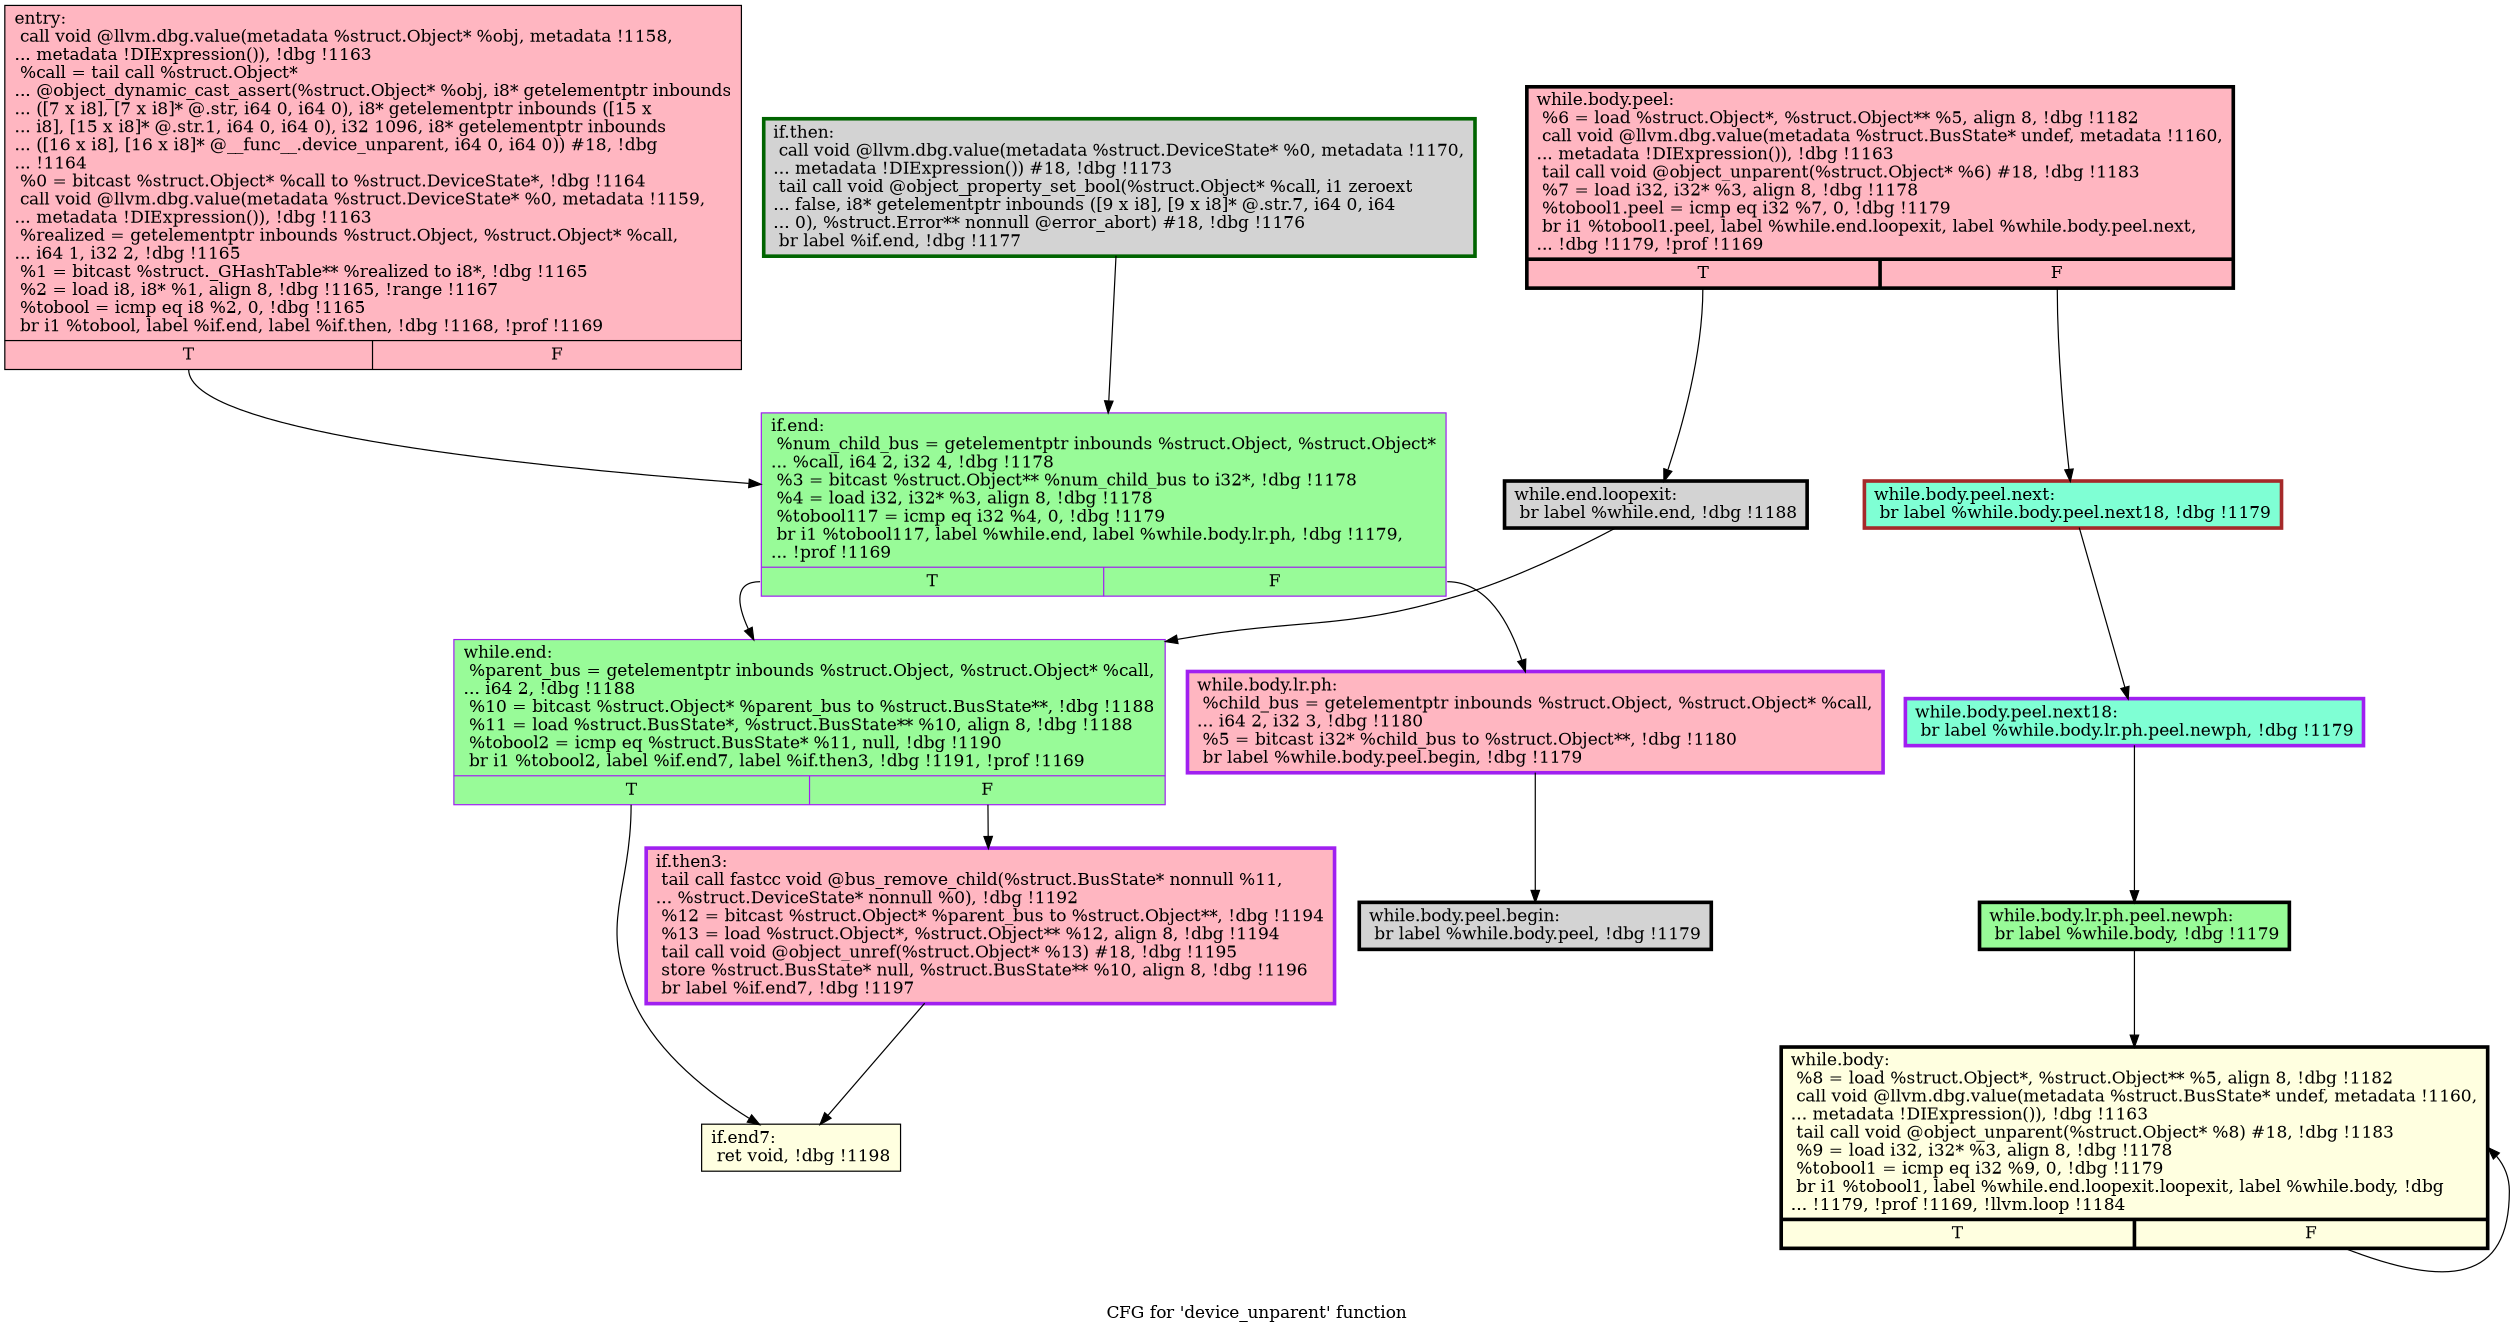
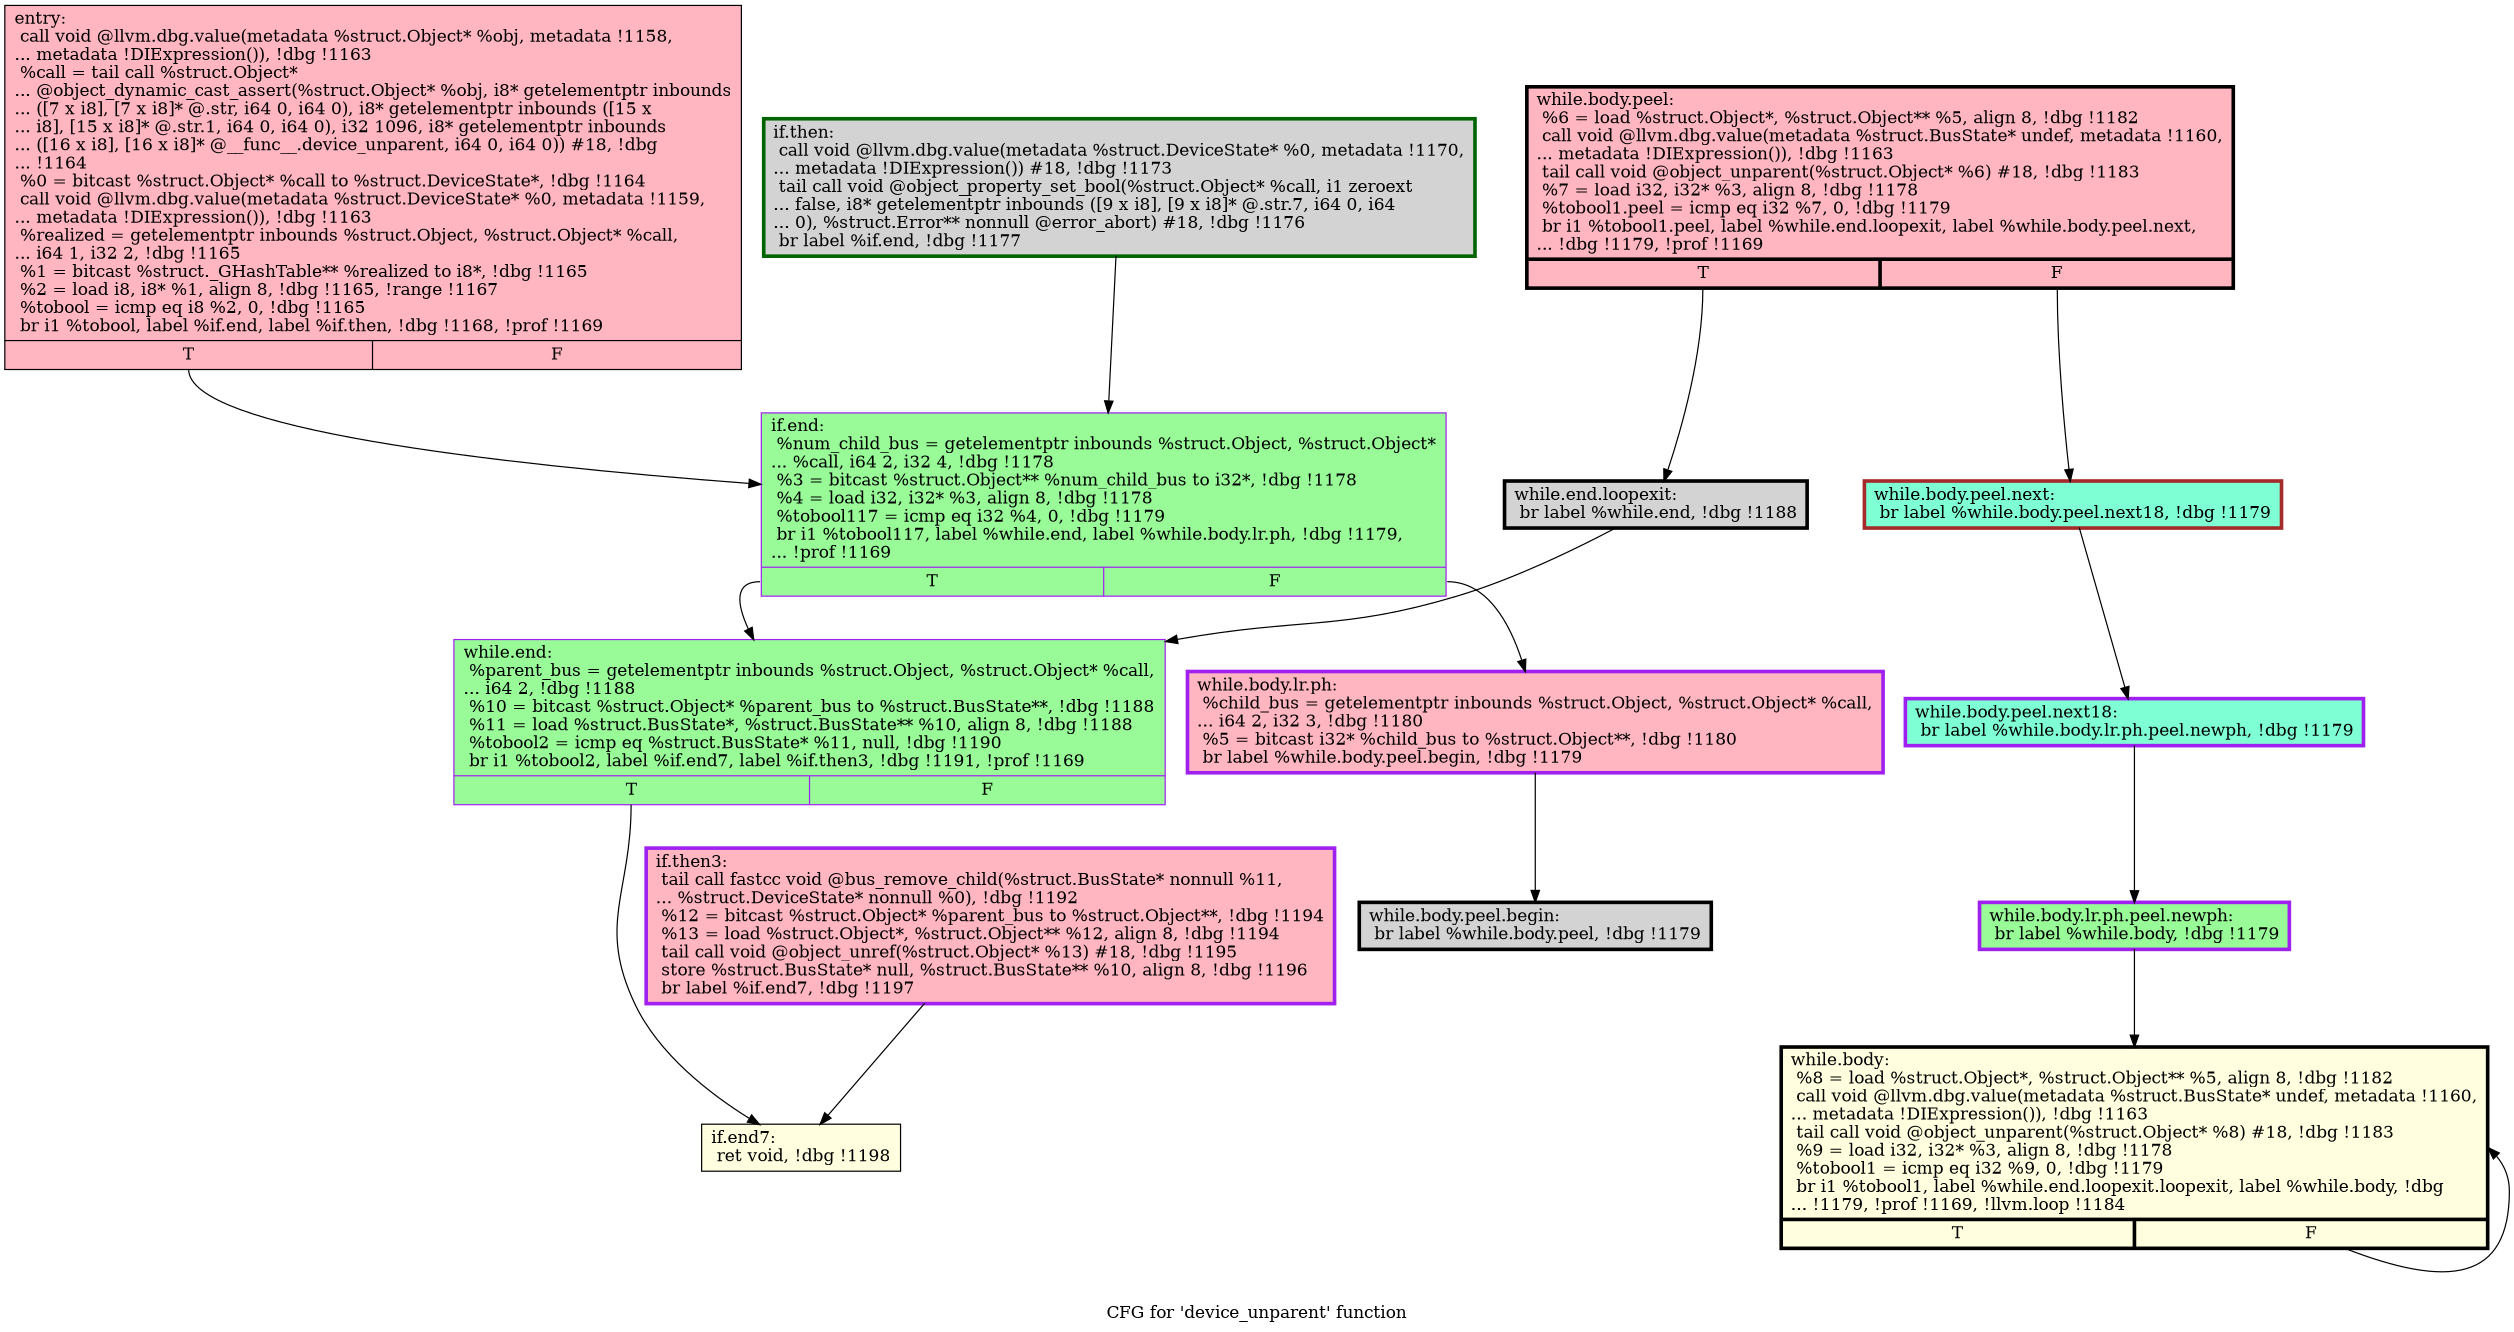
edge "while.end:" -> "if.then3:": removed
node "while.body.lr.ph.peel.newph:": color black -> purple
